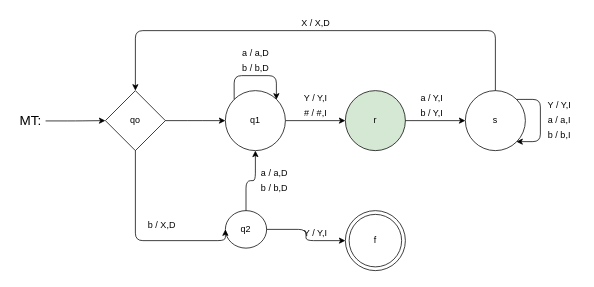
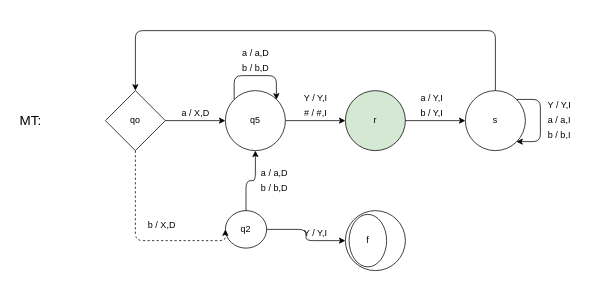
node "X / X,D": removed
node "a / X,D": added
node "q1": label "q1" -> "q5"
edge "MT:" -> "qo": removed
edge "qo" -> "q2": style solid -> dashed
node "f": size 53x53 -> 38x53
